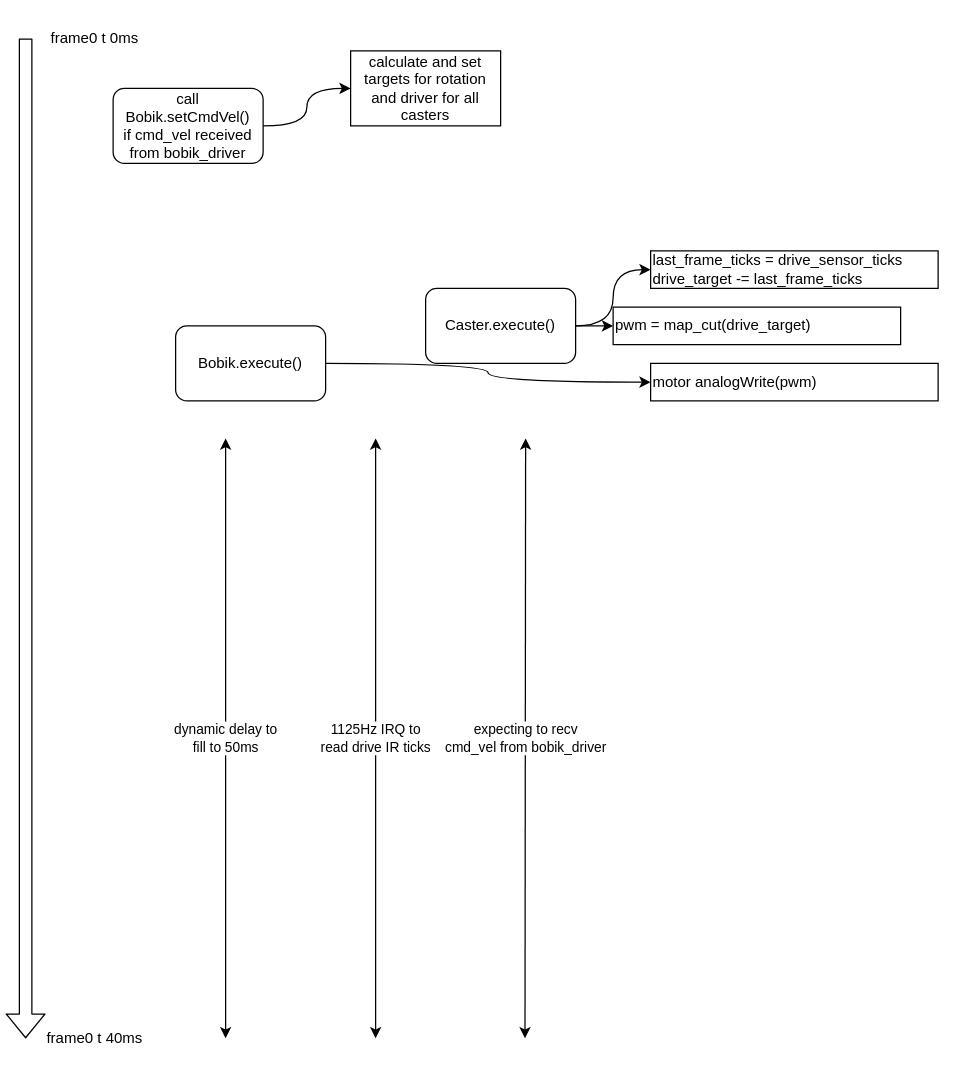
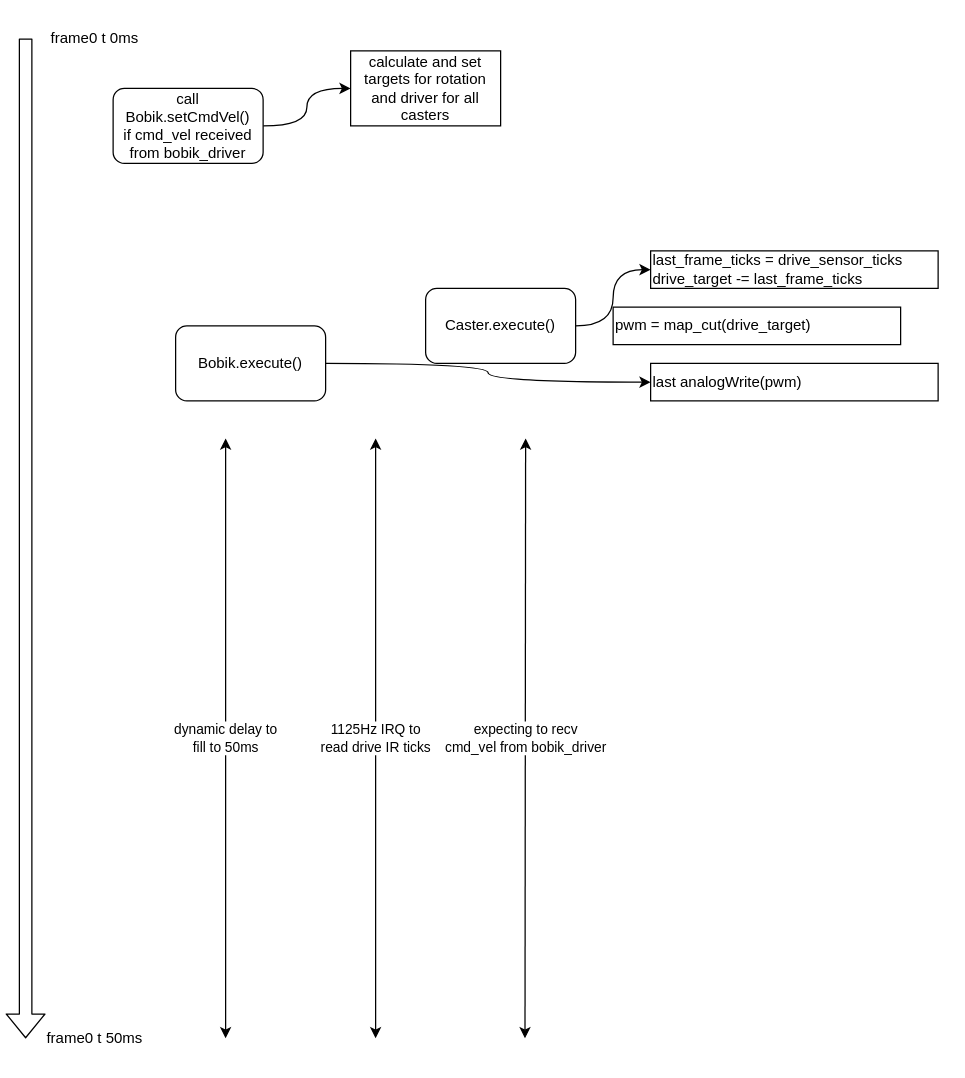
edge "Caster.execute()" -> "pwm = map_cut(drive_target)": removed
node "motor analogWrite(pwm)": label "motor analogWrite(pwm)" -> "last analogWrite(pwm)"
node "frame0 t 40ms": label "frame0 t 40ms" -> "frame0 t 50ms"
